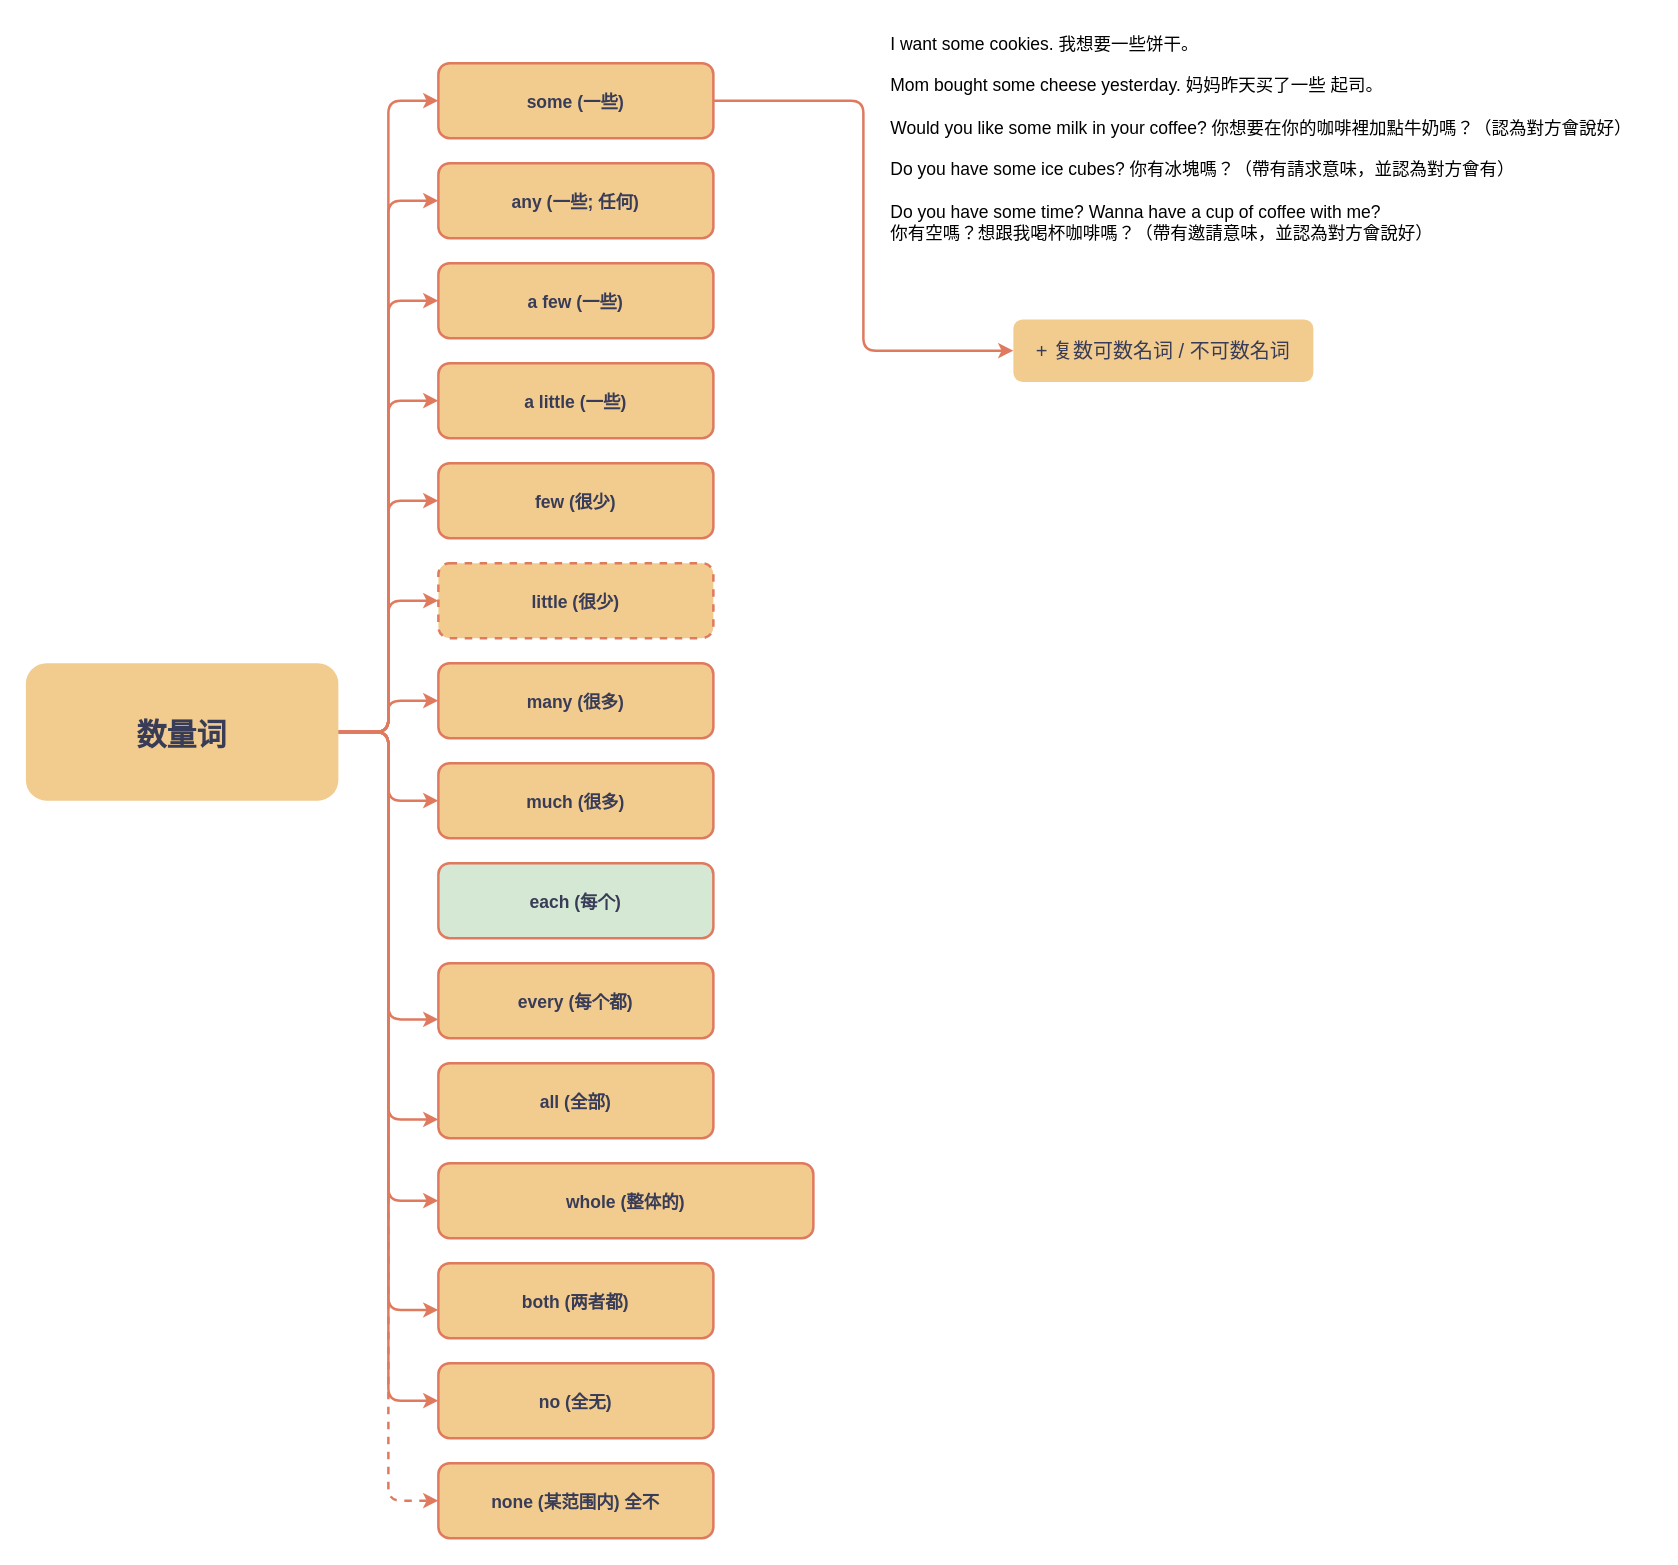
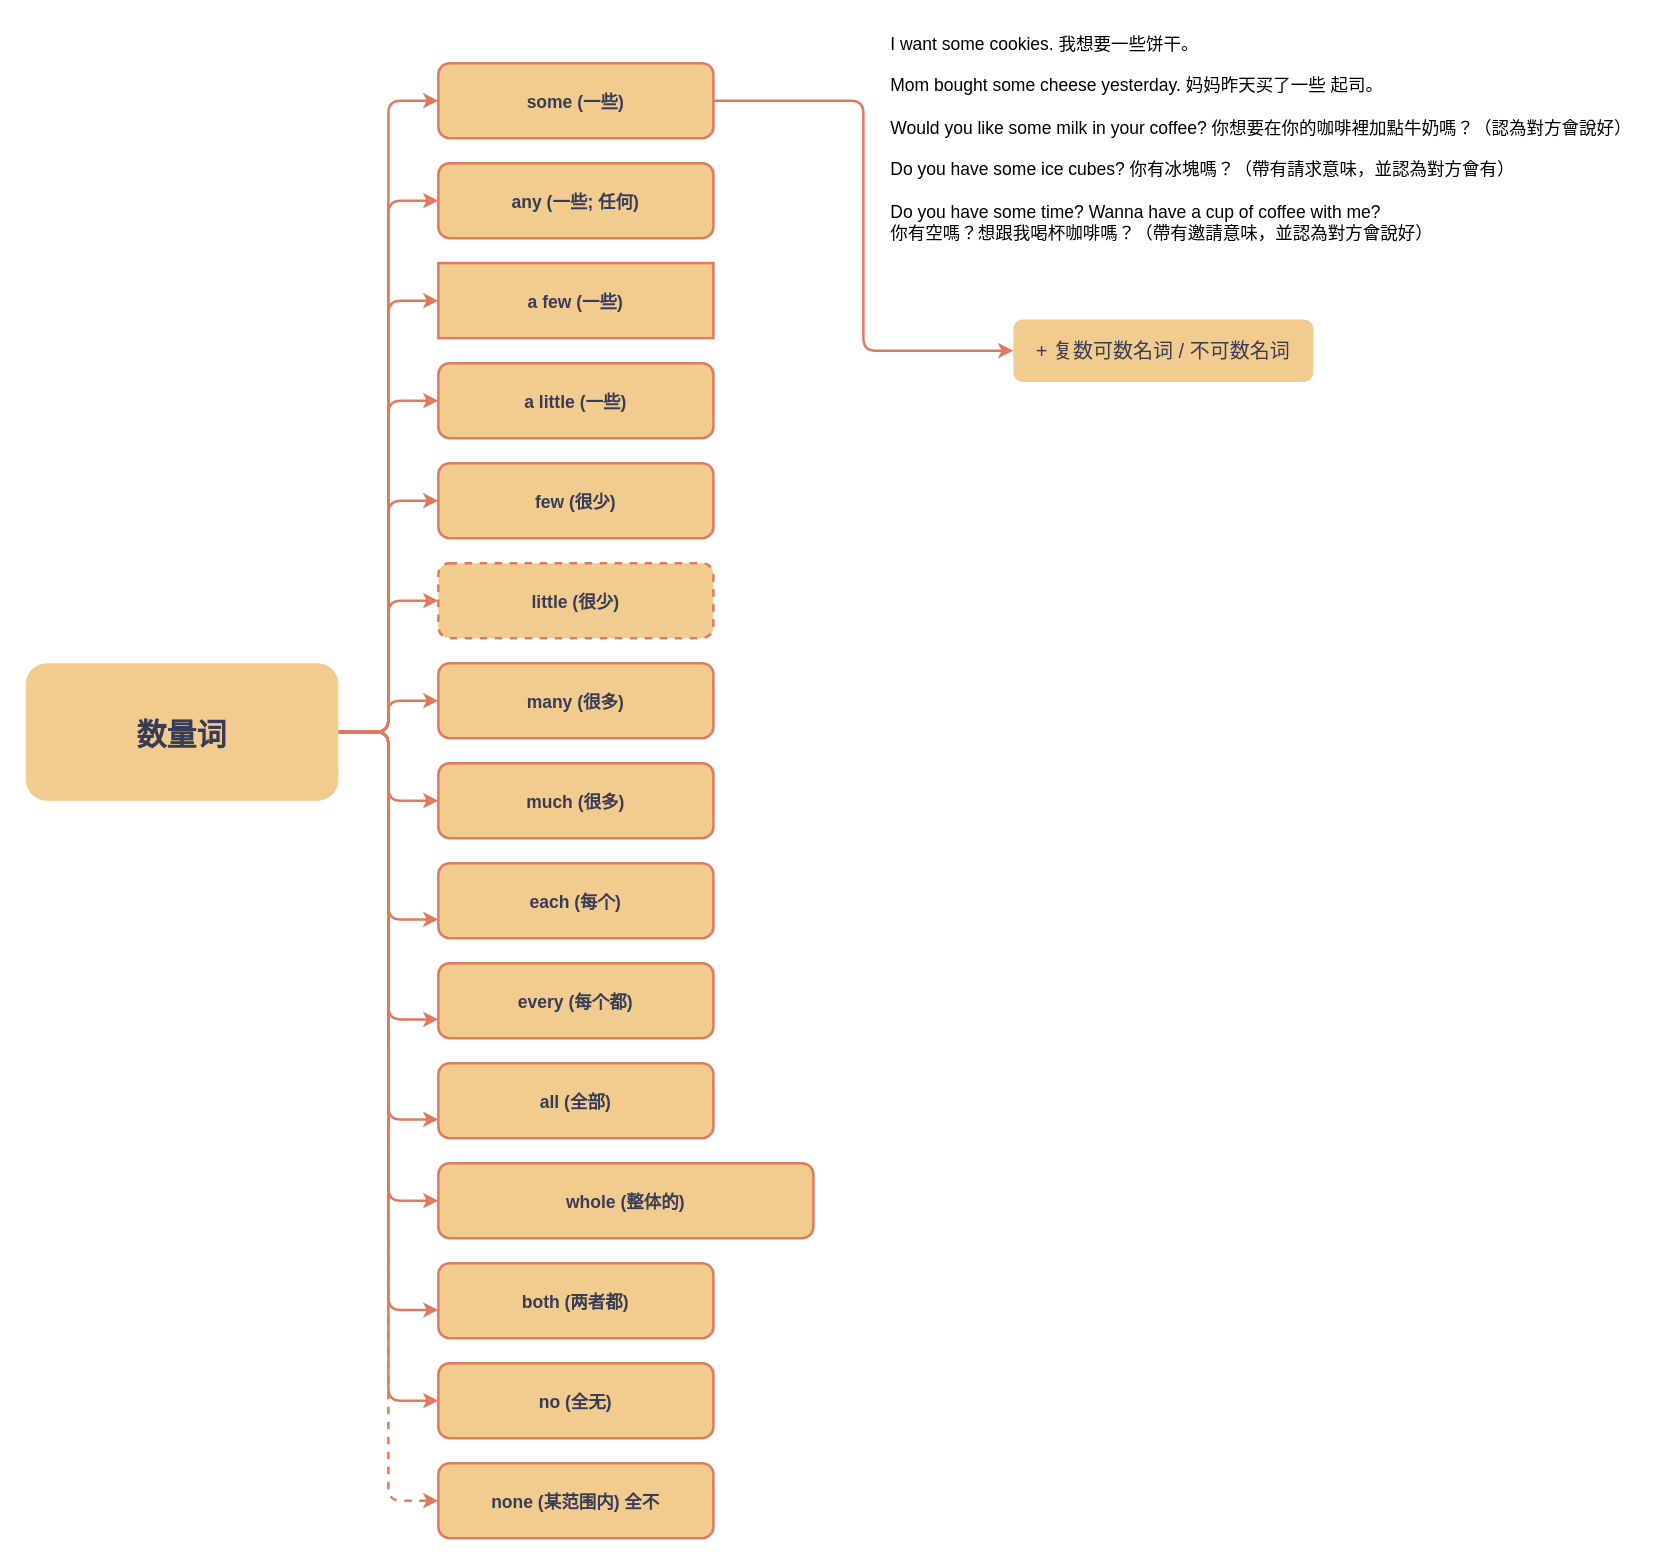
node "a few (一些)": shape rounded rectangle -> rectangle
node "each (每个)": fillcolor #d5e8d4 -> #f2cc8f
edge "数量词" -> "each (每个)": added
